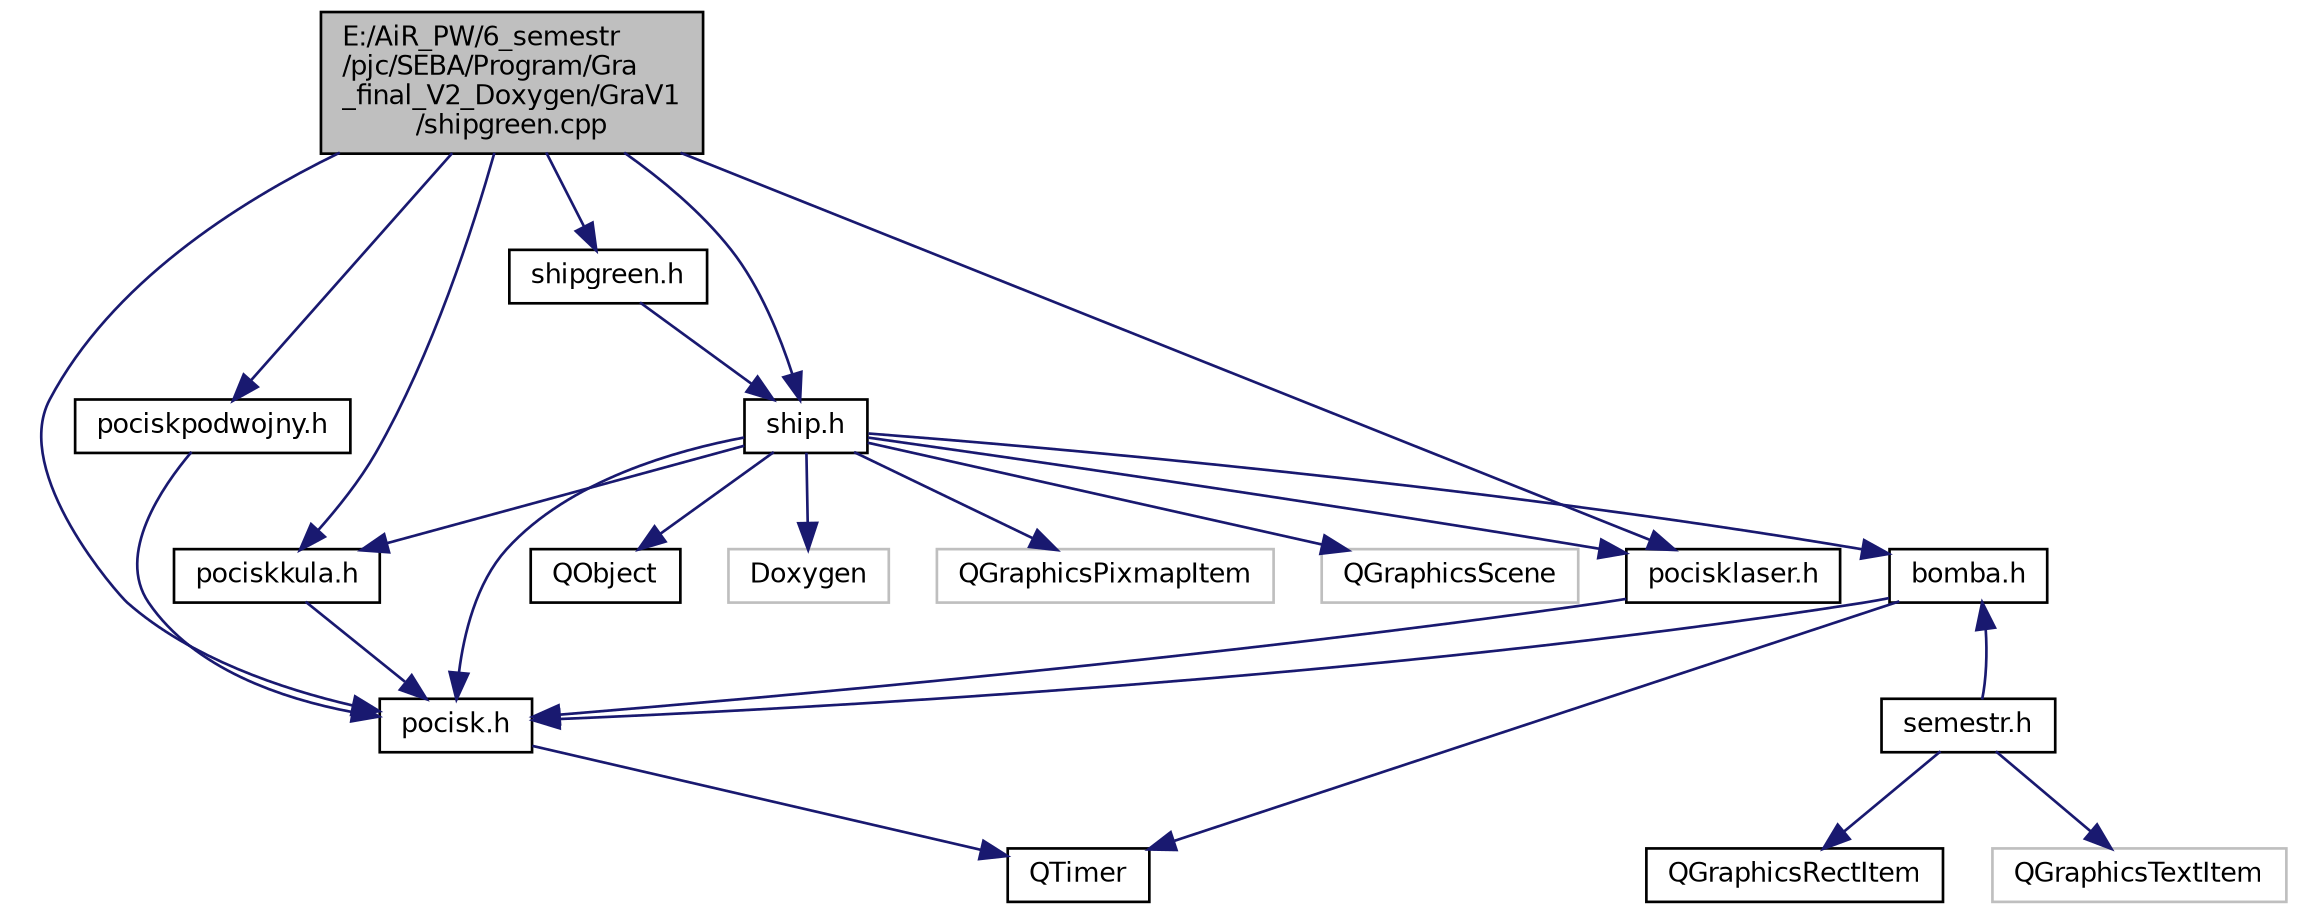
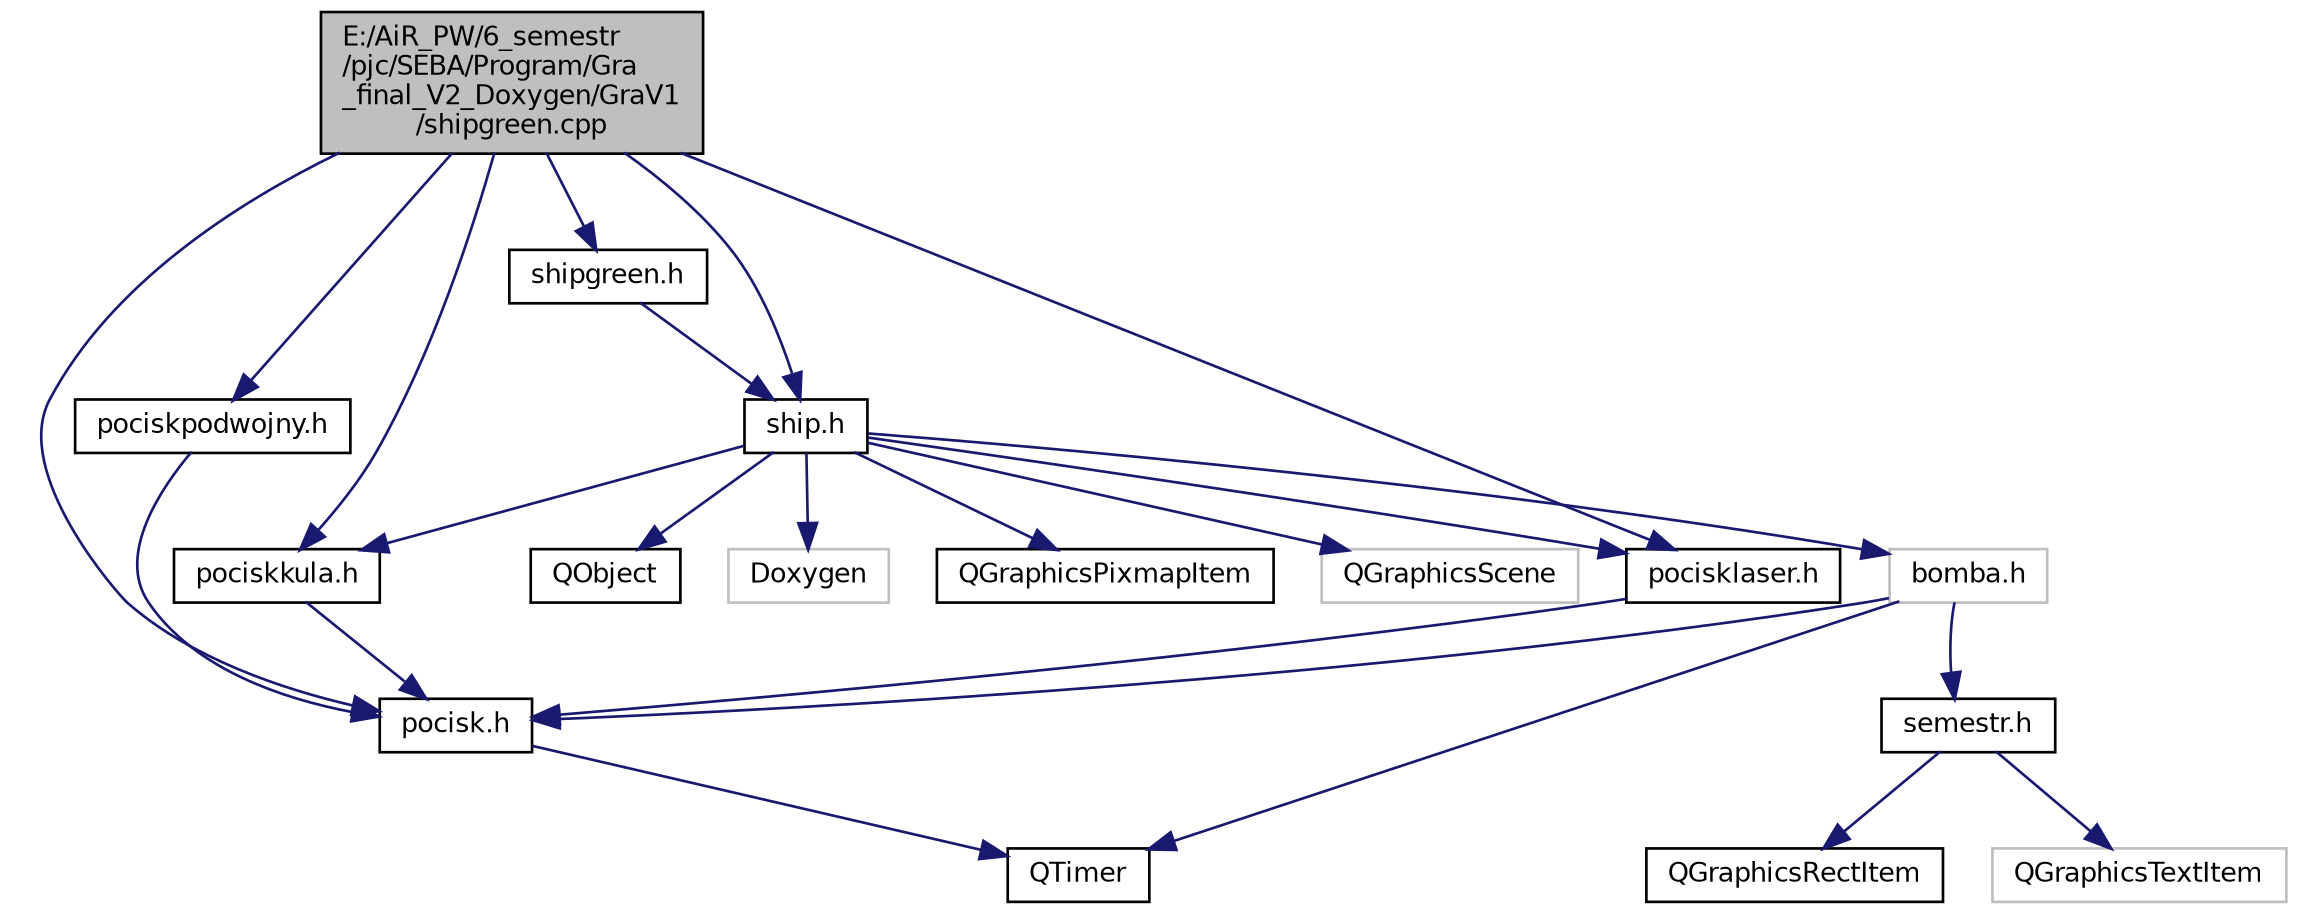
edge "ship.h" -> "pocisk.h": removed
node "QGraphicsPixmapItem": color grey75 -> black
node "bomba.h": color black -> grey75
edge "semestr.h" -> "bomba.h": reversed
